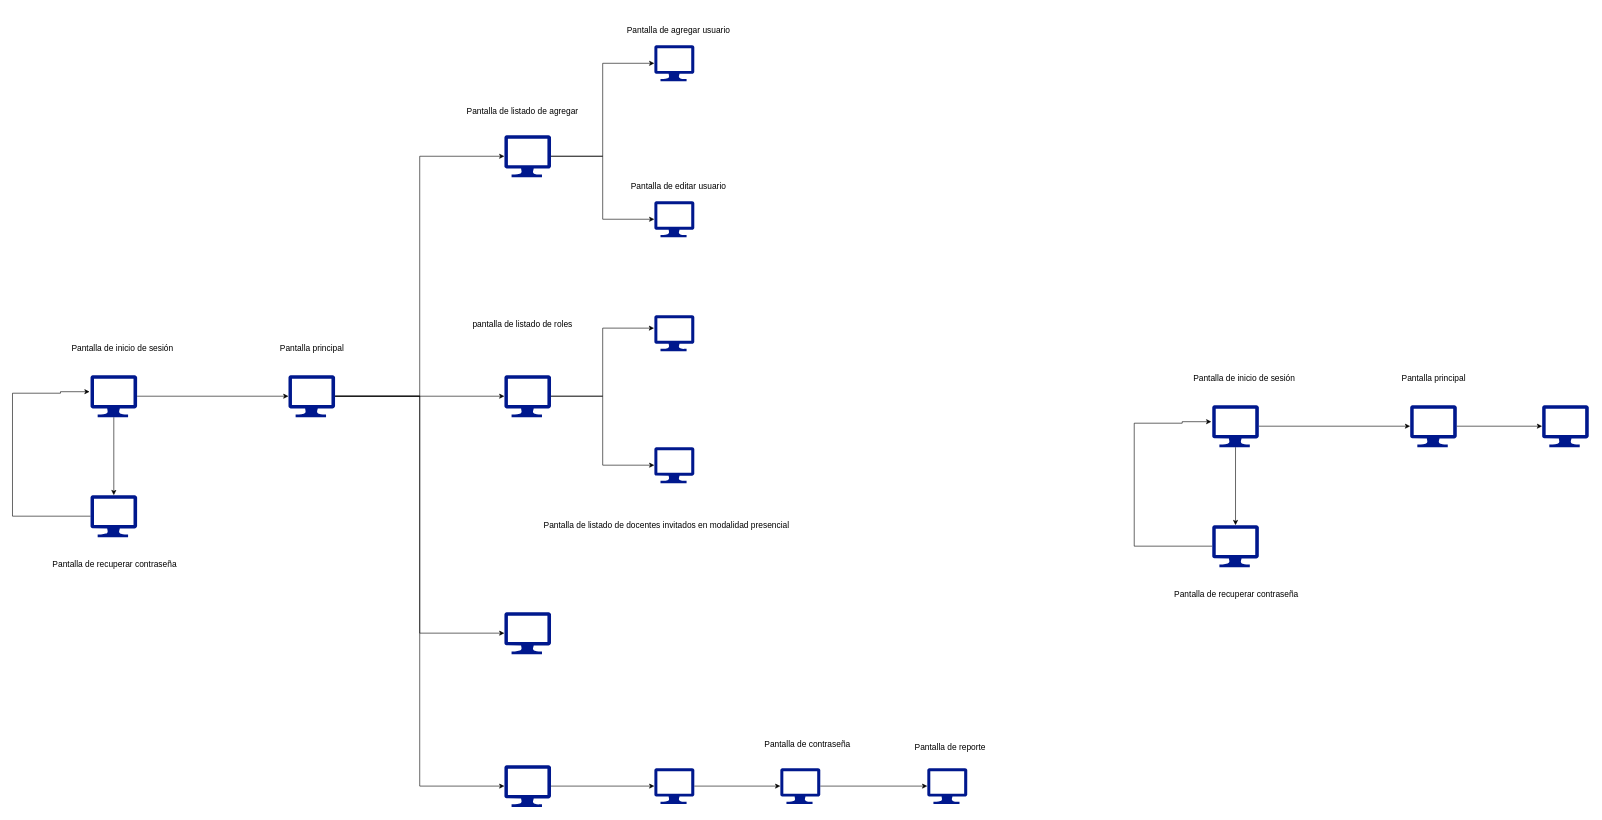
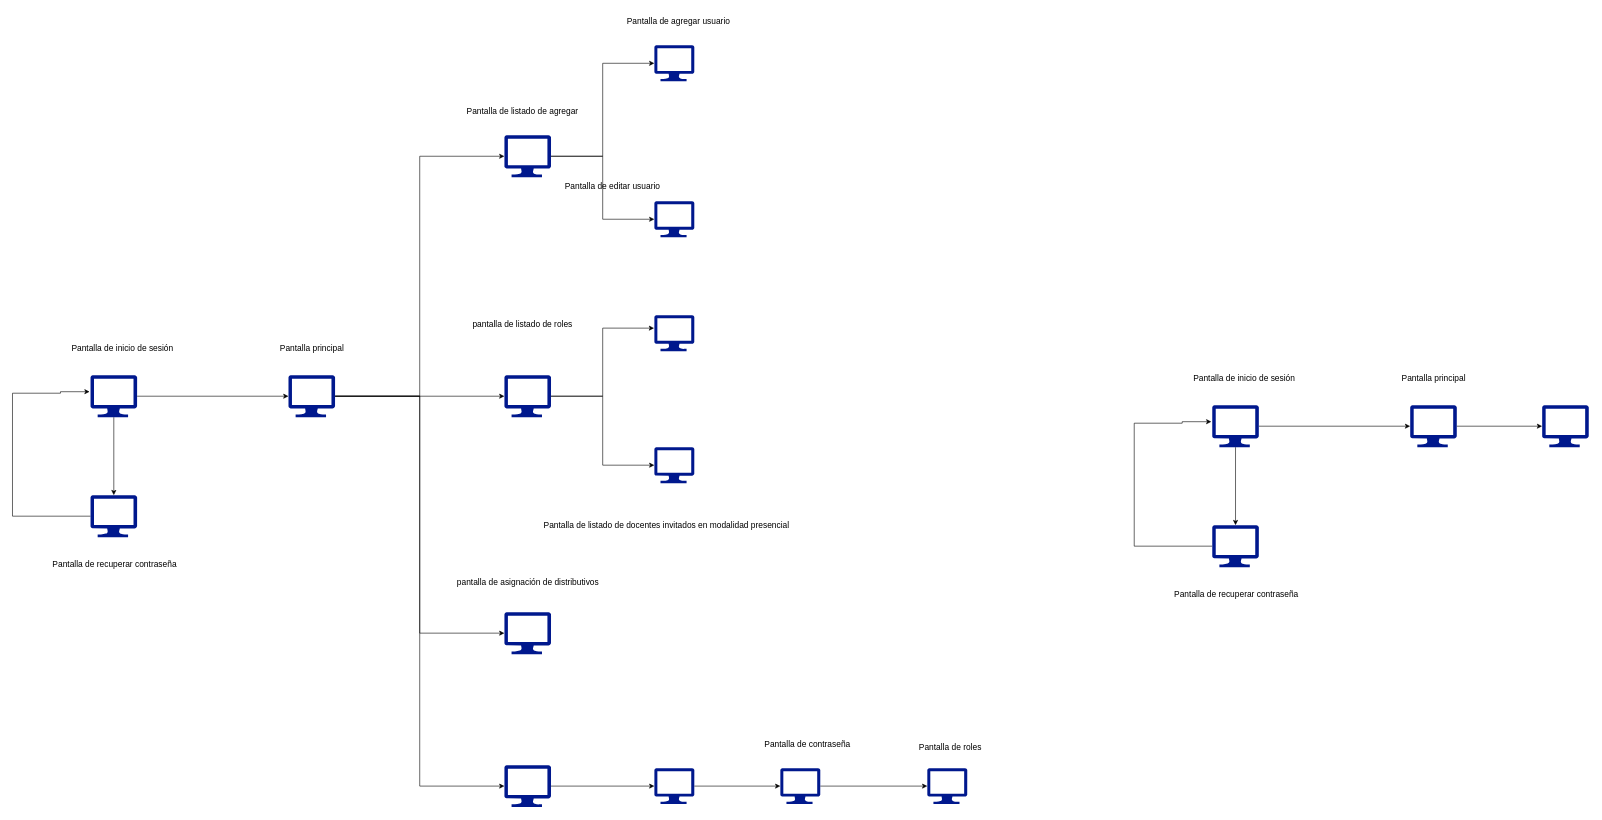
node "Pantalla de agregar usuario": moved (678, 30) -> (678, 21)
node "Pantalla de editar usuario": moved (678, 186) -> (612, 186)
node "pantalla de asignación de distributivos": added
node "Pantalla de reporte": label "Pantalla de reporte" -> "Pantalla de roles"
